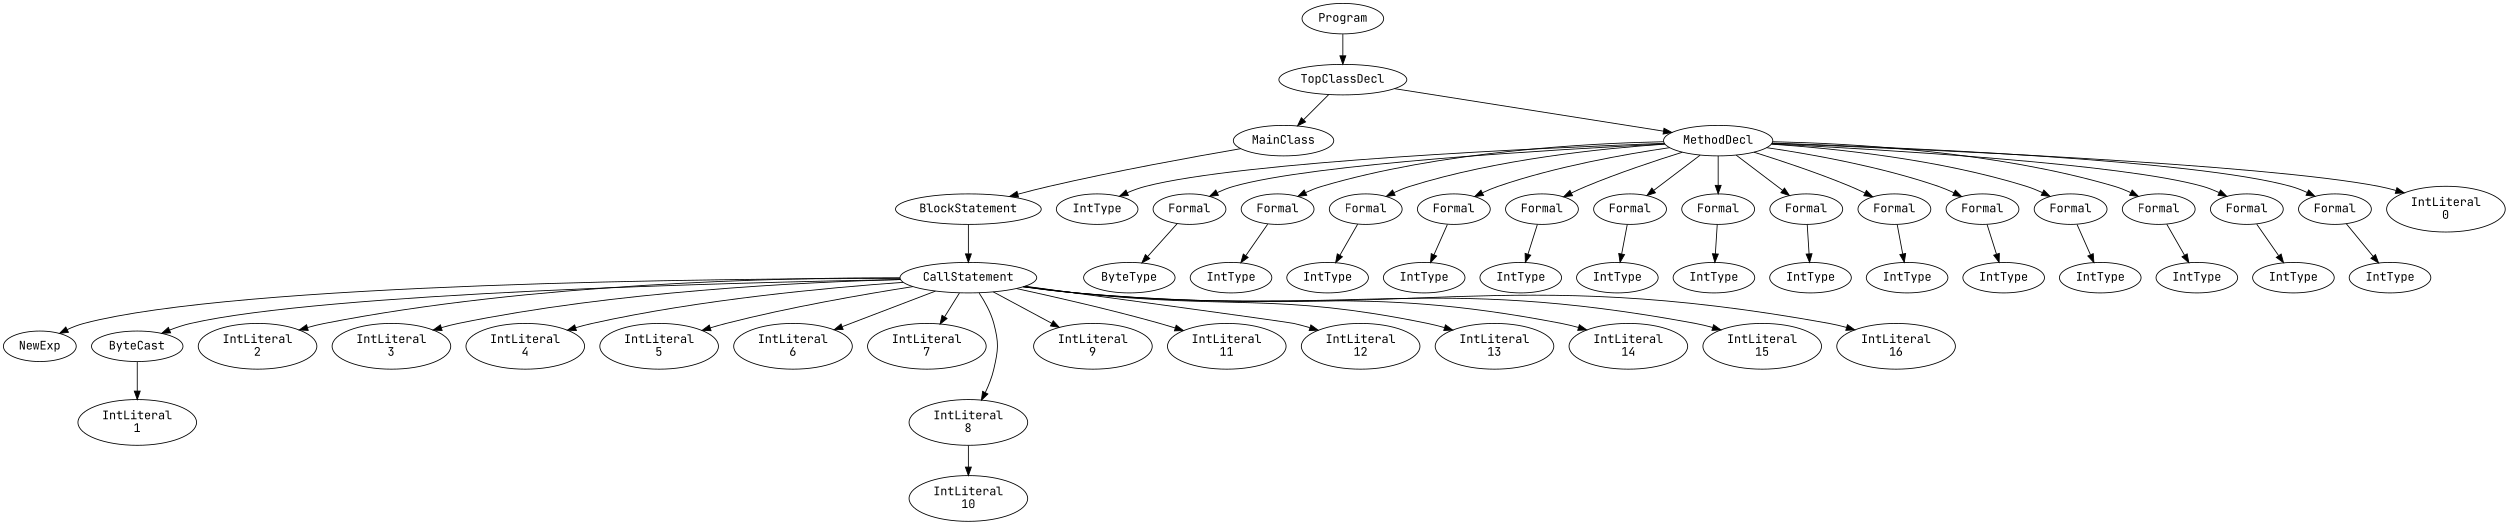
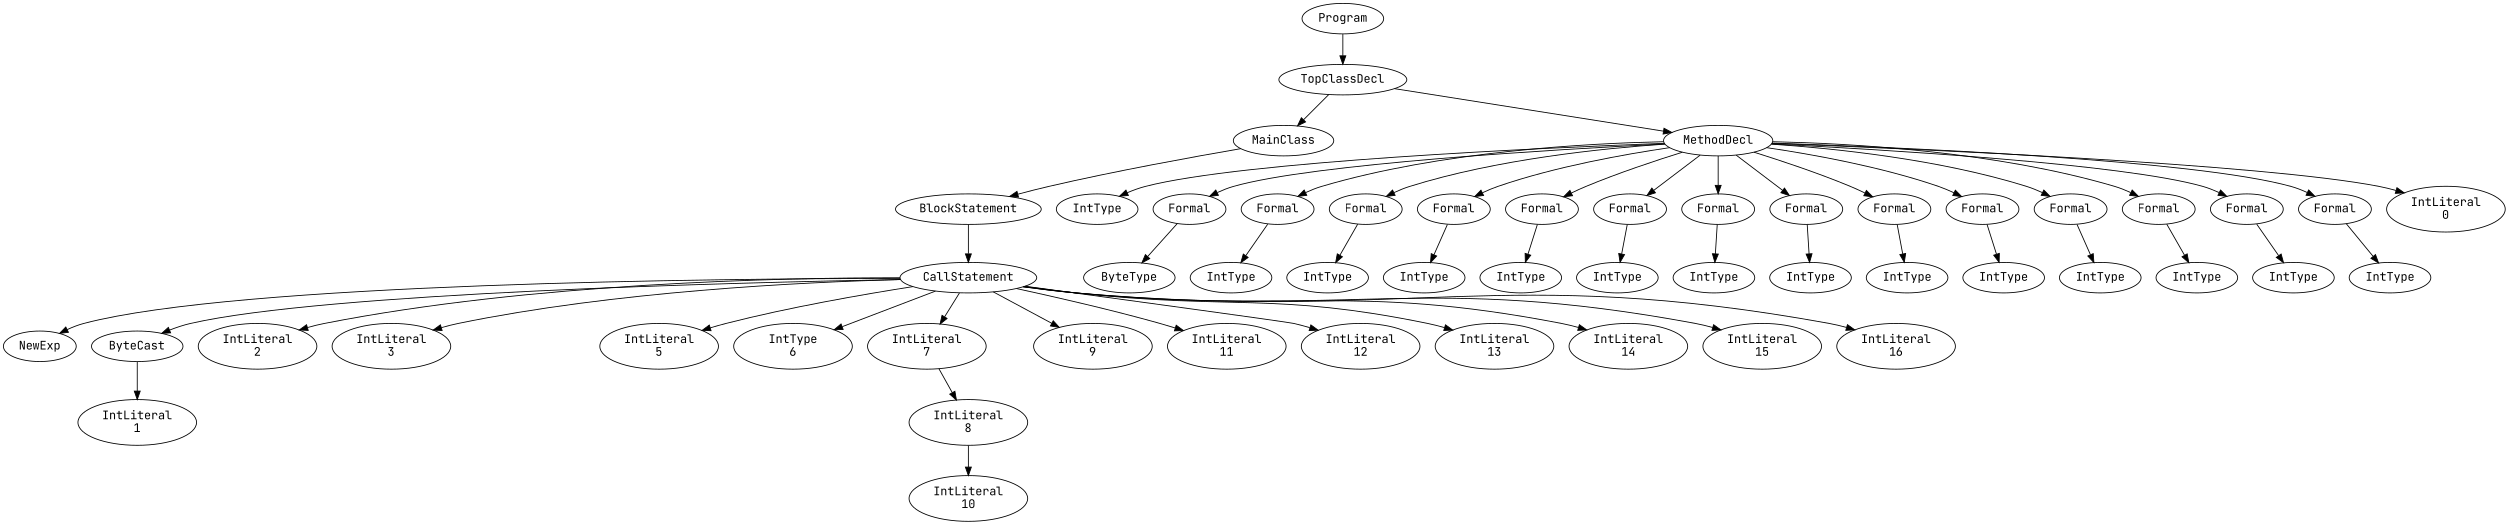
edge "CallStatement" -> "IntLiteral 8": now "IntLiteral 7" -> "IntLiteral 8"
node "IntLiteral 4": removed
node "IntLiteral 6": label "IntLiteral 6" -> "IntType 6"
